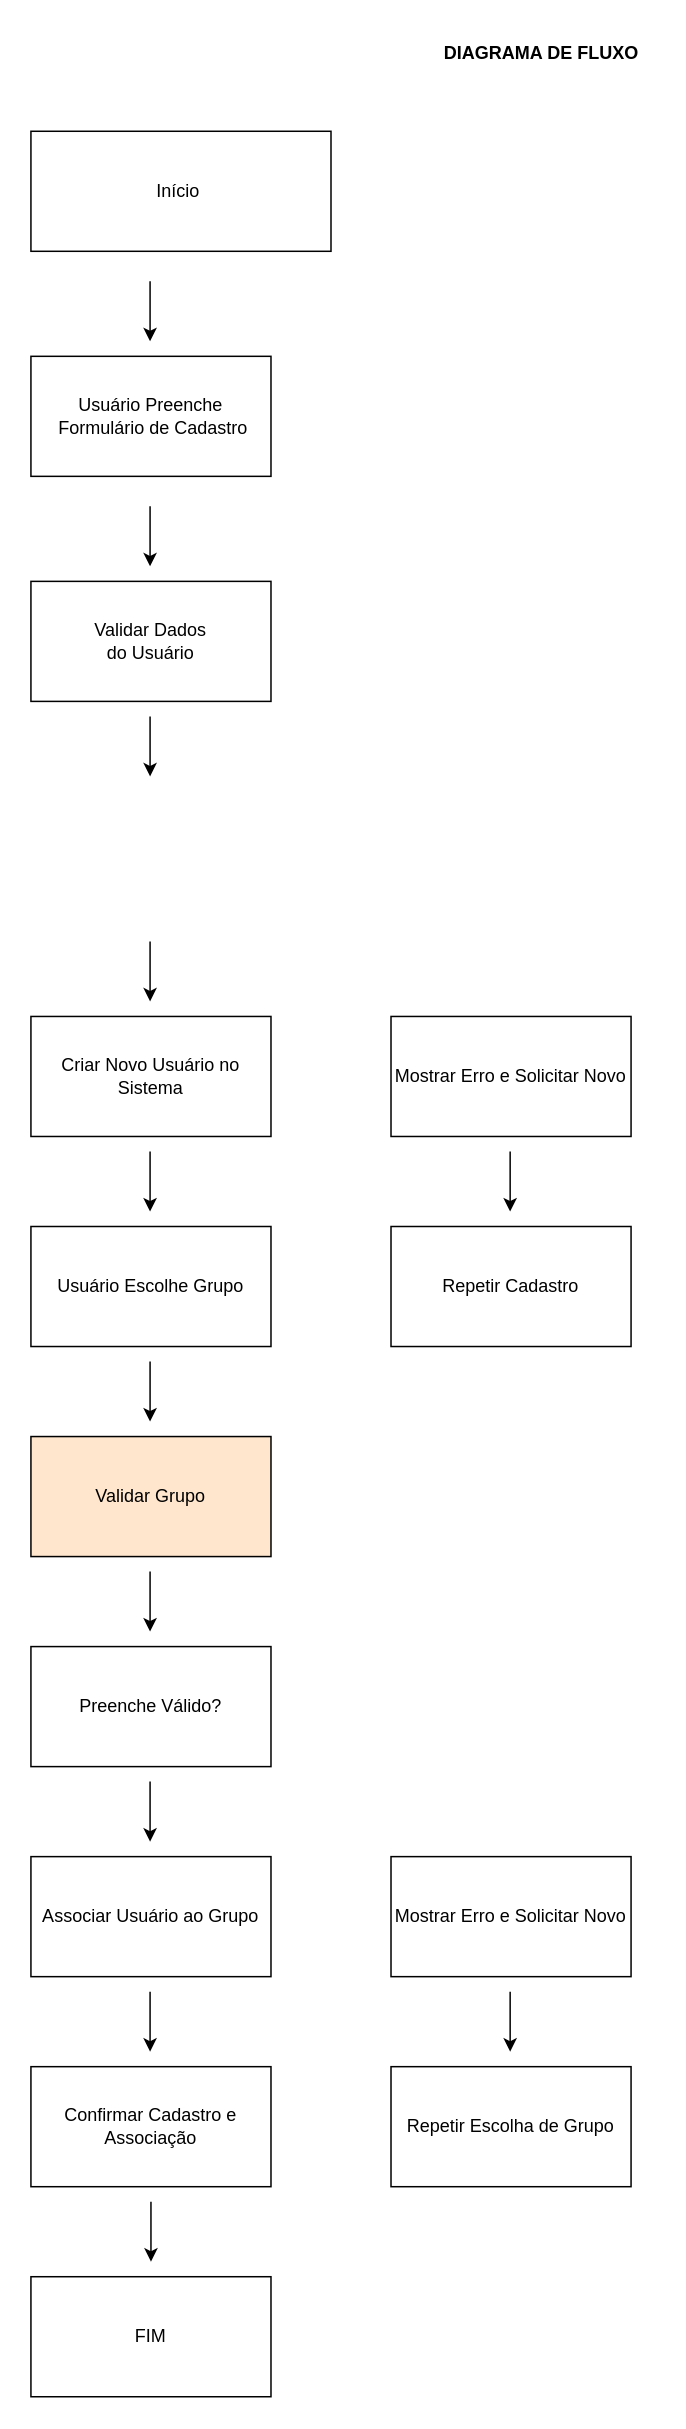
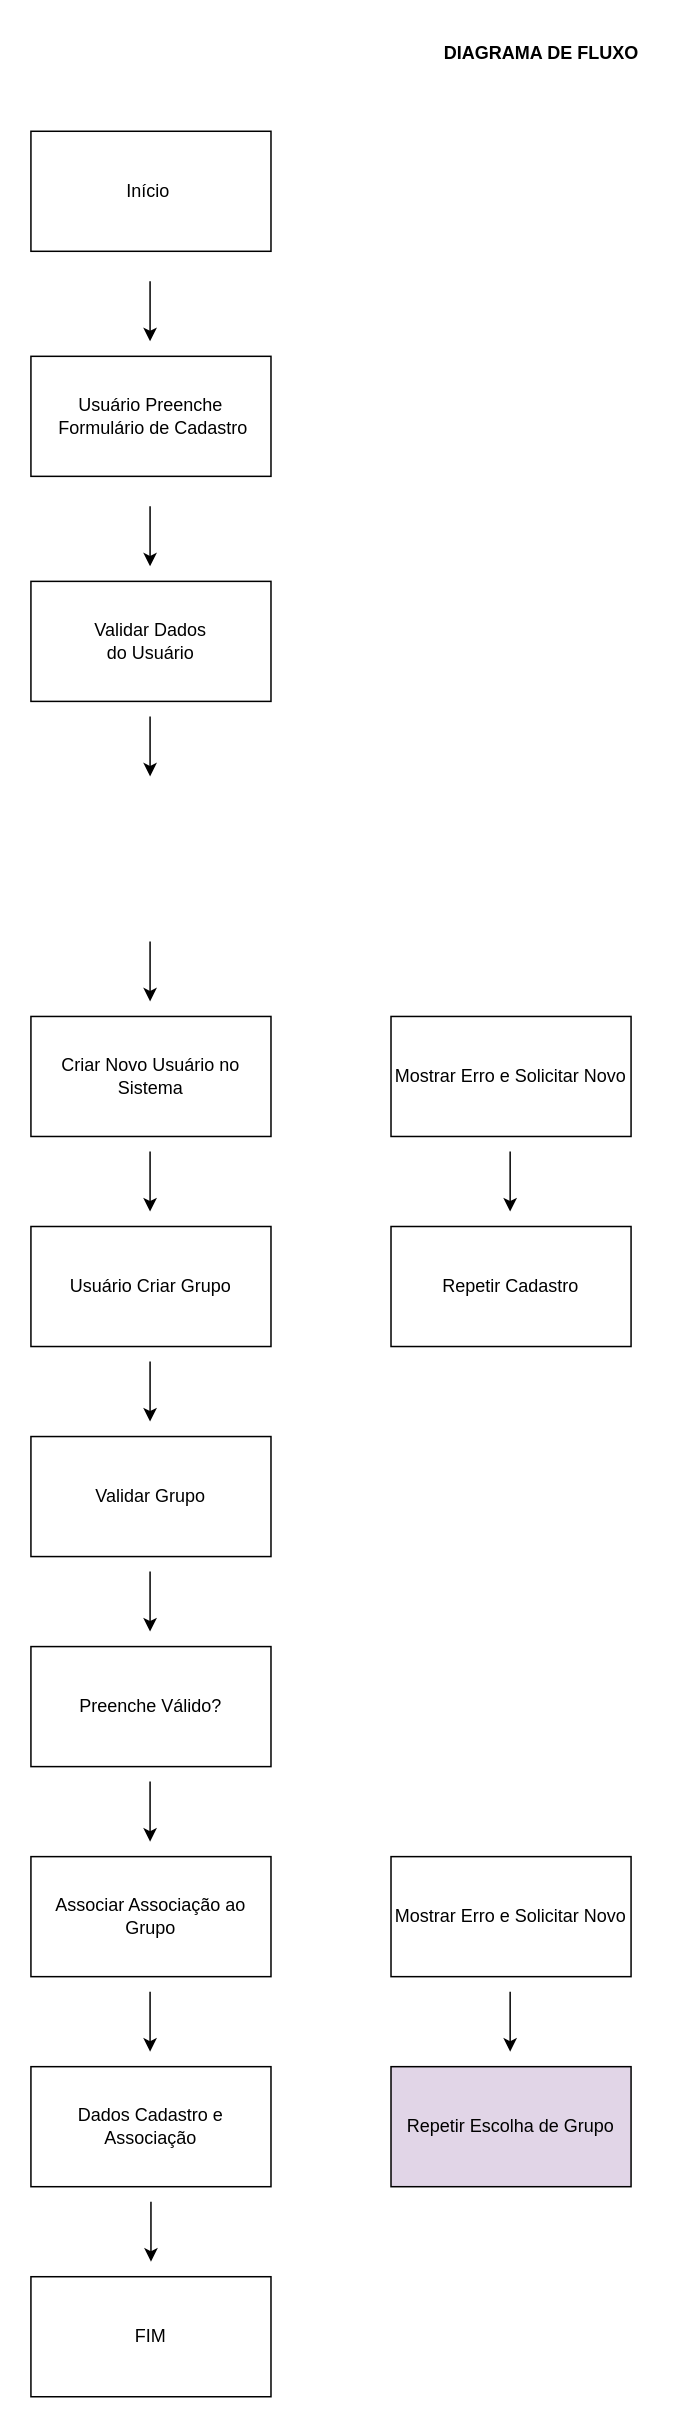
node "Início": size 300x120 -> 240x120
node "Usuário Escolhe Grupo": label "Usuário Escolhe Grupo" -> "Usuário Criar Grupo"
node "Validar Grupo": fillcolor #ffe6cc -> #ffffff
node "Associar Usuário ao Grupo": label "Associar Usuário ao Grupo" -> "Associar Associação ao Grupo"
node "Confirmar Cadastro e Associação": label "Confirmar Cadastro e Associação" -> "Dados Cadastro e Associação"
node "Repetir Escolha de Grupo": fillcolor #ffffff -> #e1d5e7
